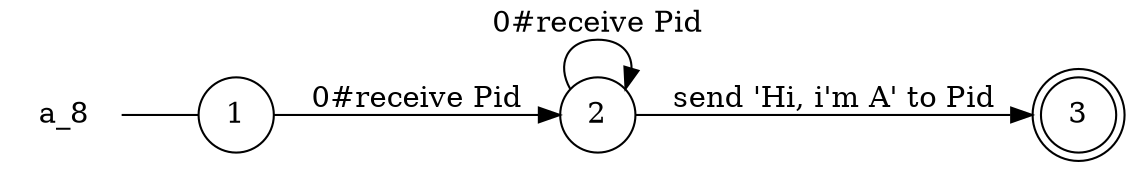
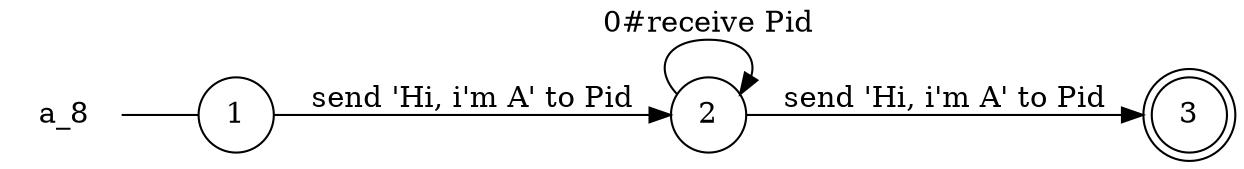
edge "1" -> "2": label "0#receive Pid" -> "send 'Hi, i'm A' to Pid"
